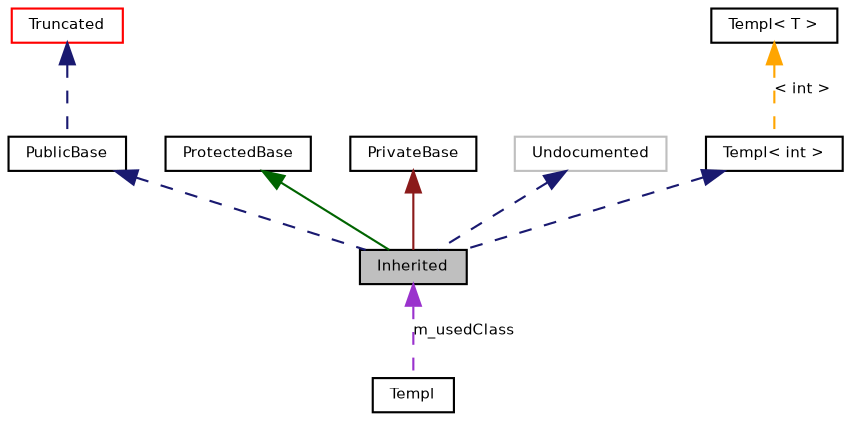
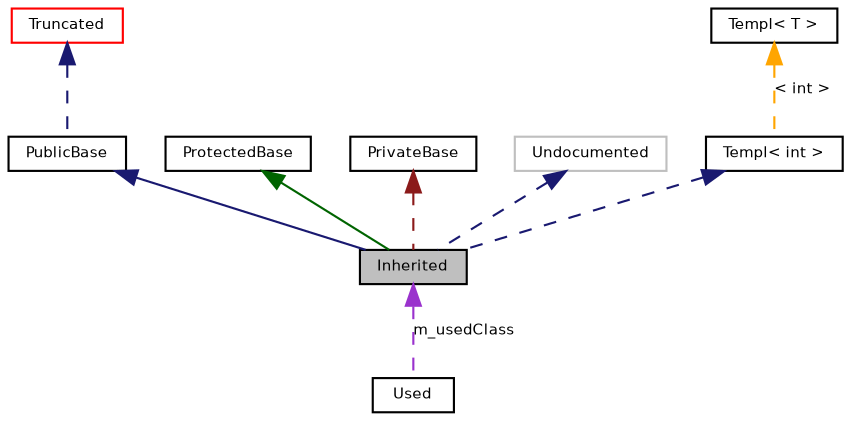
edge "Inherited" -> "PublicBase": style dashed -> solid
edge "Inherited" -> "PrivateBase": style solid -> dashed
node "Templ": label "Templ" -> "Used"
